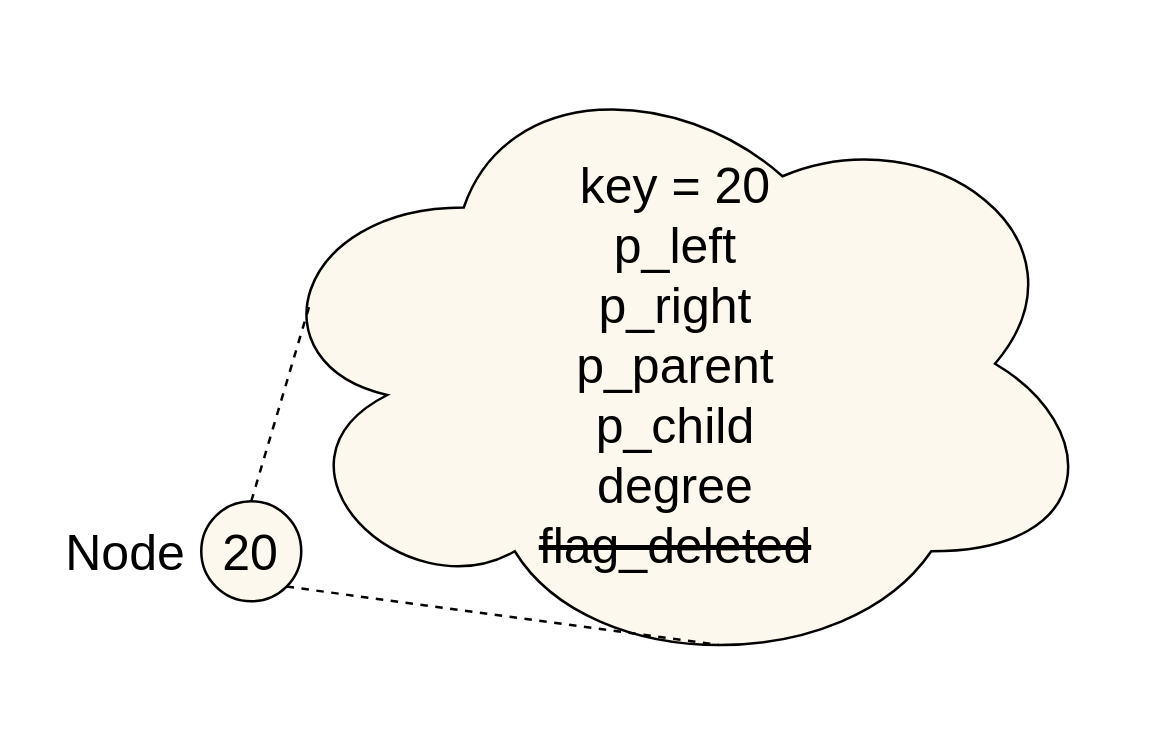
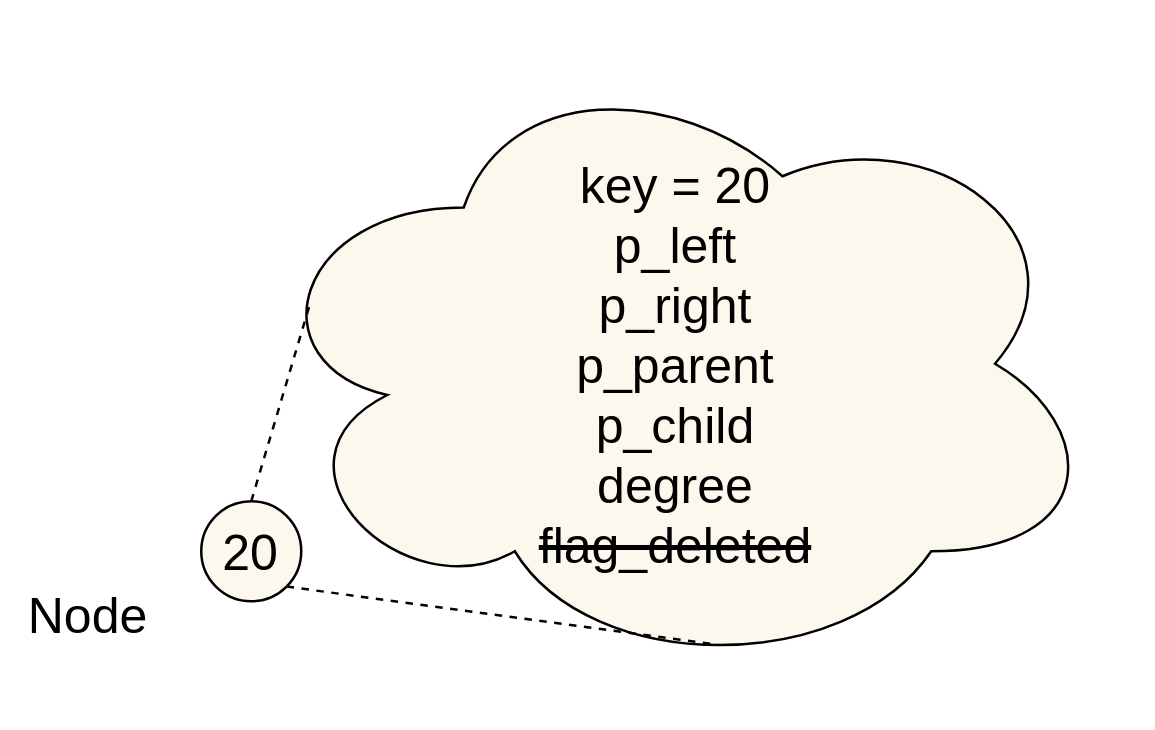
node "Node": moved (126, 551) -> (89, 614)
